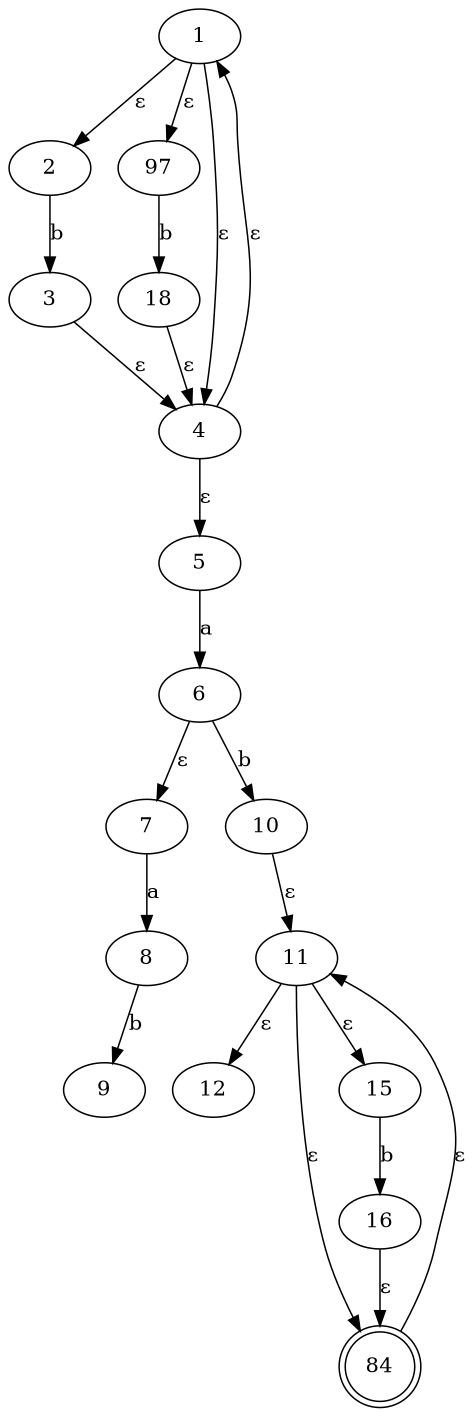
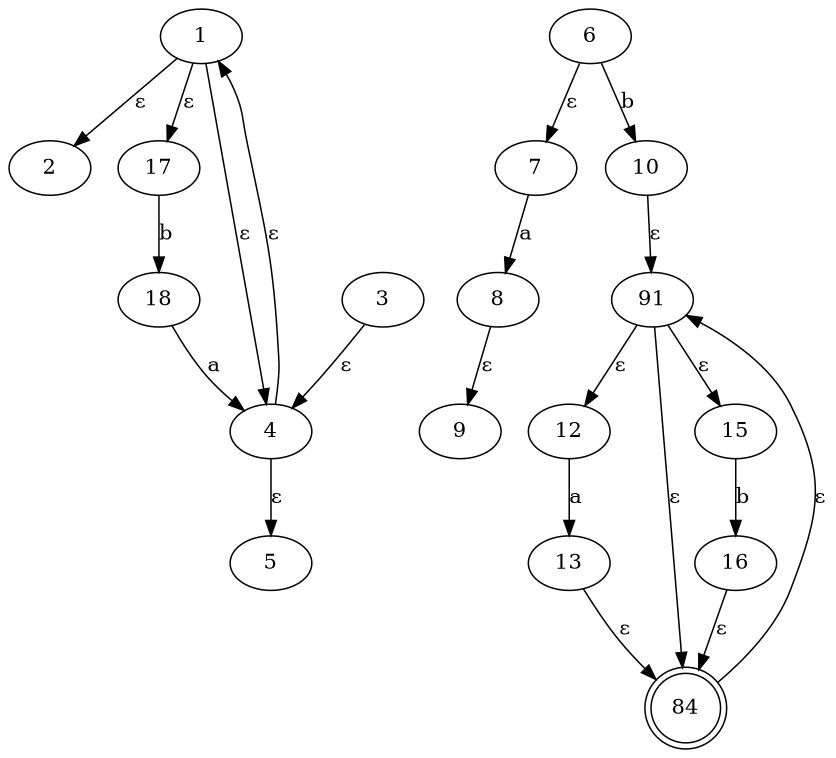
node "97": label "97" -> "17"
edge "2" -> "3": removed, label "b"
edge "18" -> "4": label "ε" -> "a"
node "13": added
edge "5" -> "6": removed, label "a"
node "11": label "11" -> "91"
edge "8" -> "9": label "b" -> "ε"
